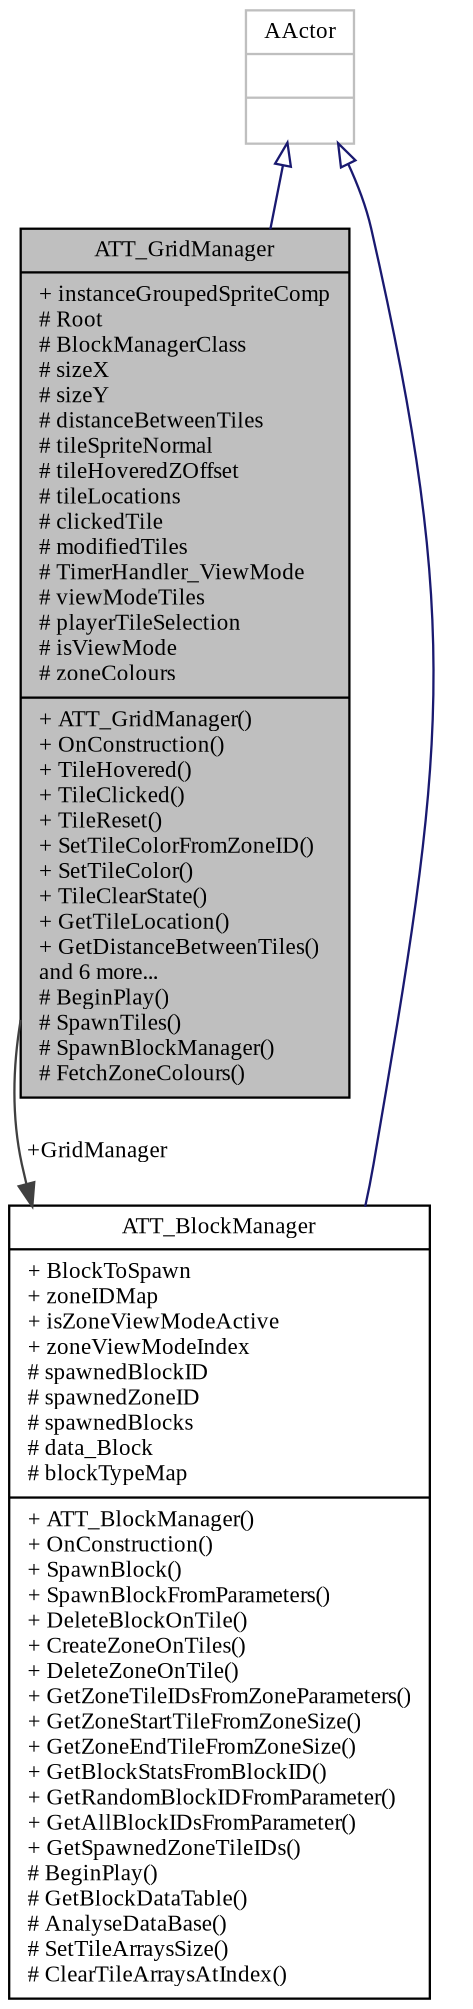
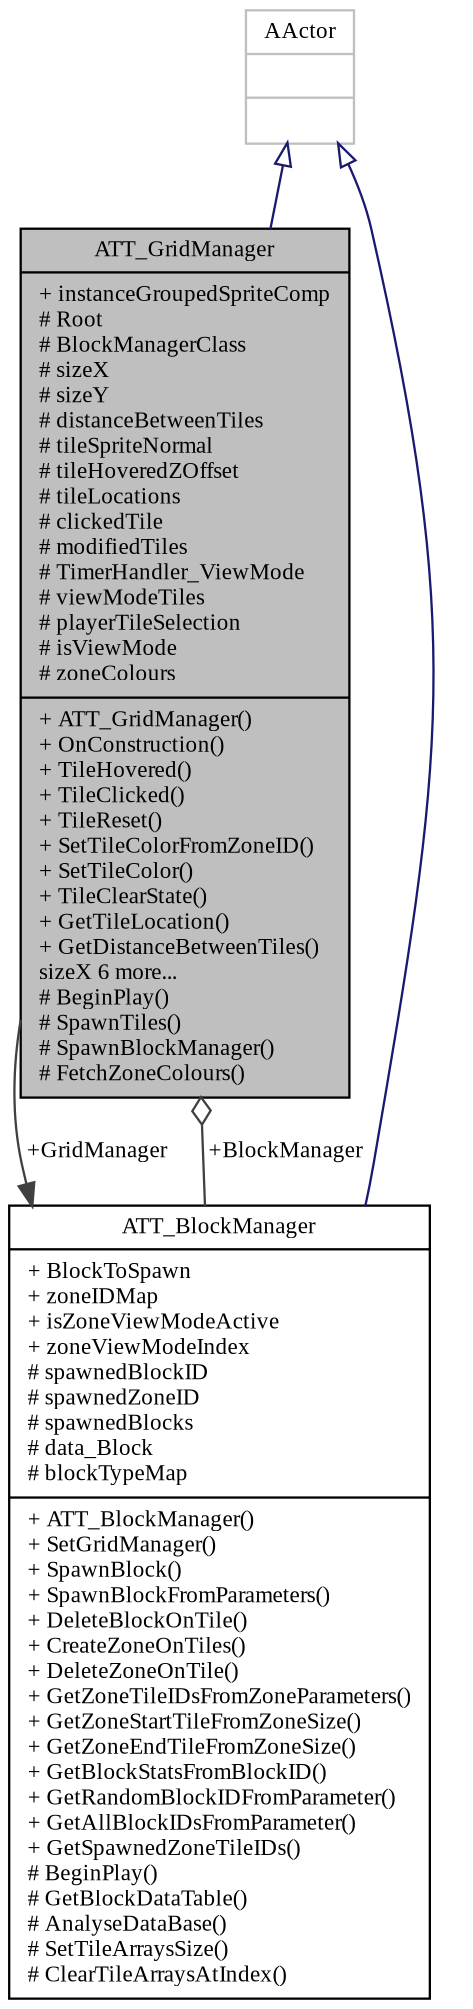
node "ATT_GridManager": text "and 6 more..." -> "sizeX 6 more..."
edge "ATT_BlockManager" -> "ATT_GridManager": added, label "+BlockManager"
node "ATT_BlockManager": text "+ OnConstruction()" -> "+ SetGridManager()"
